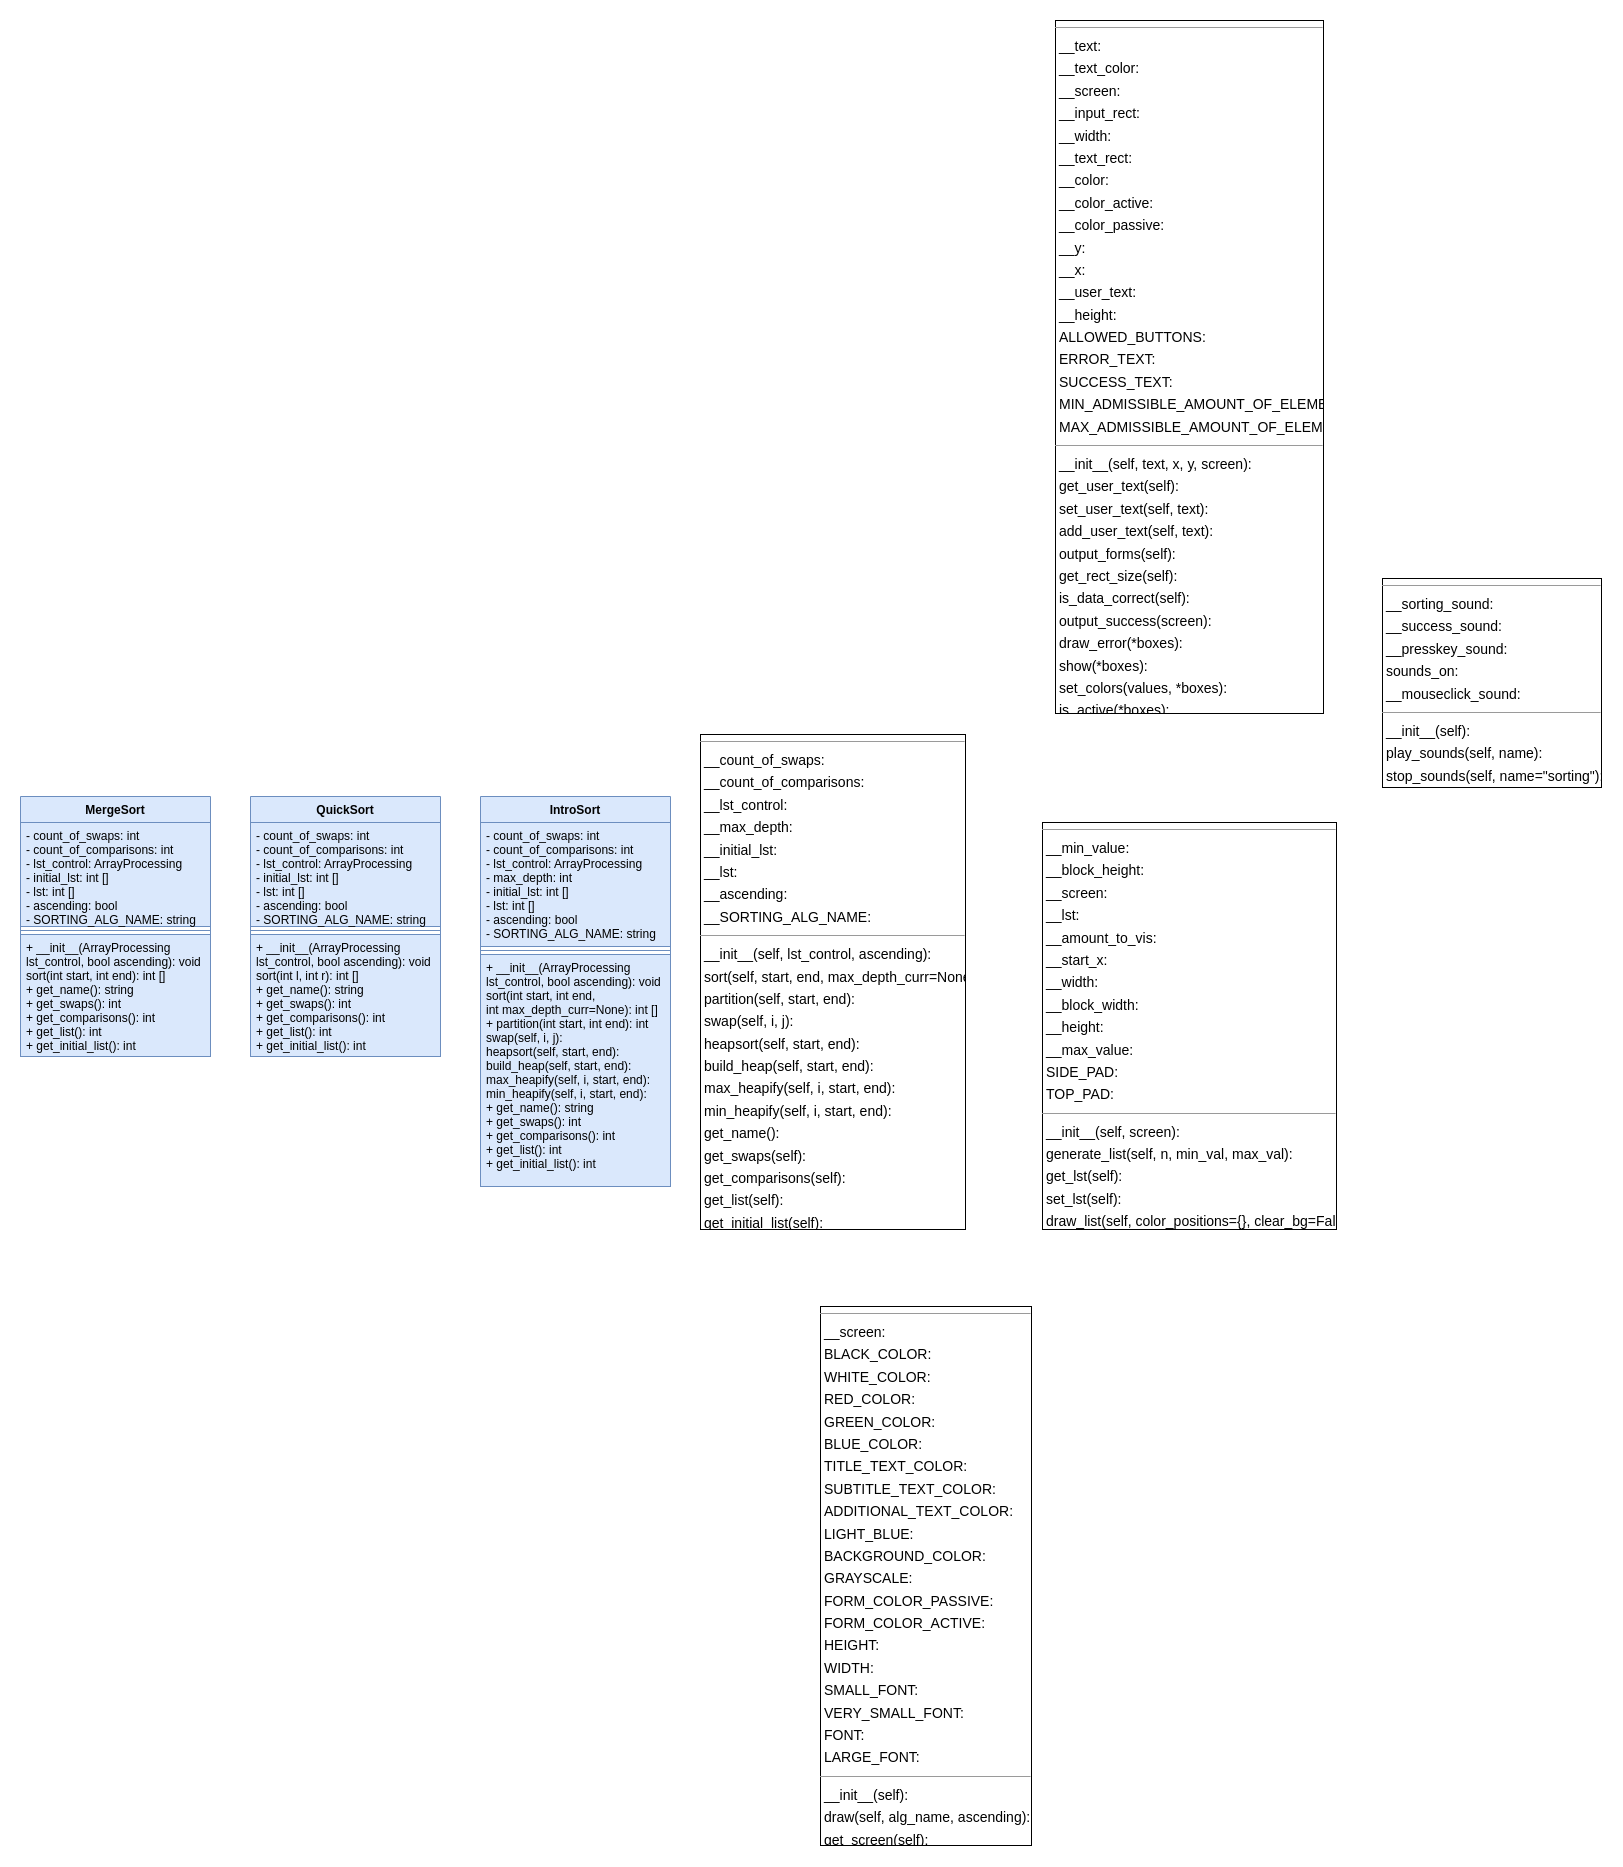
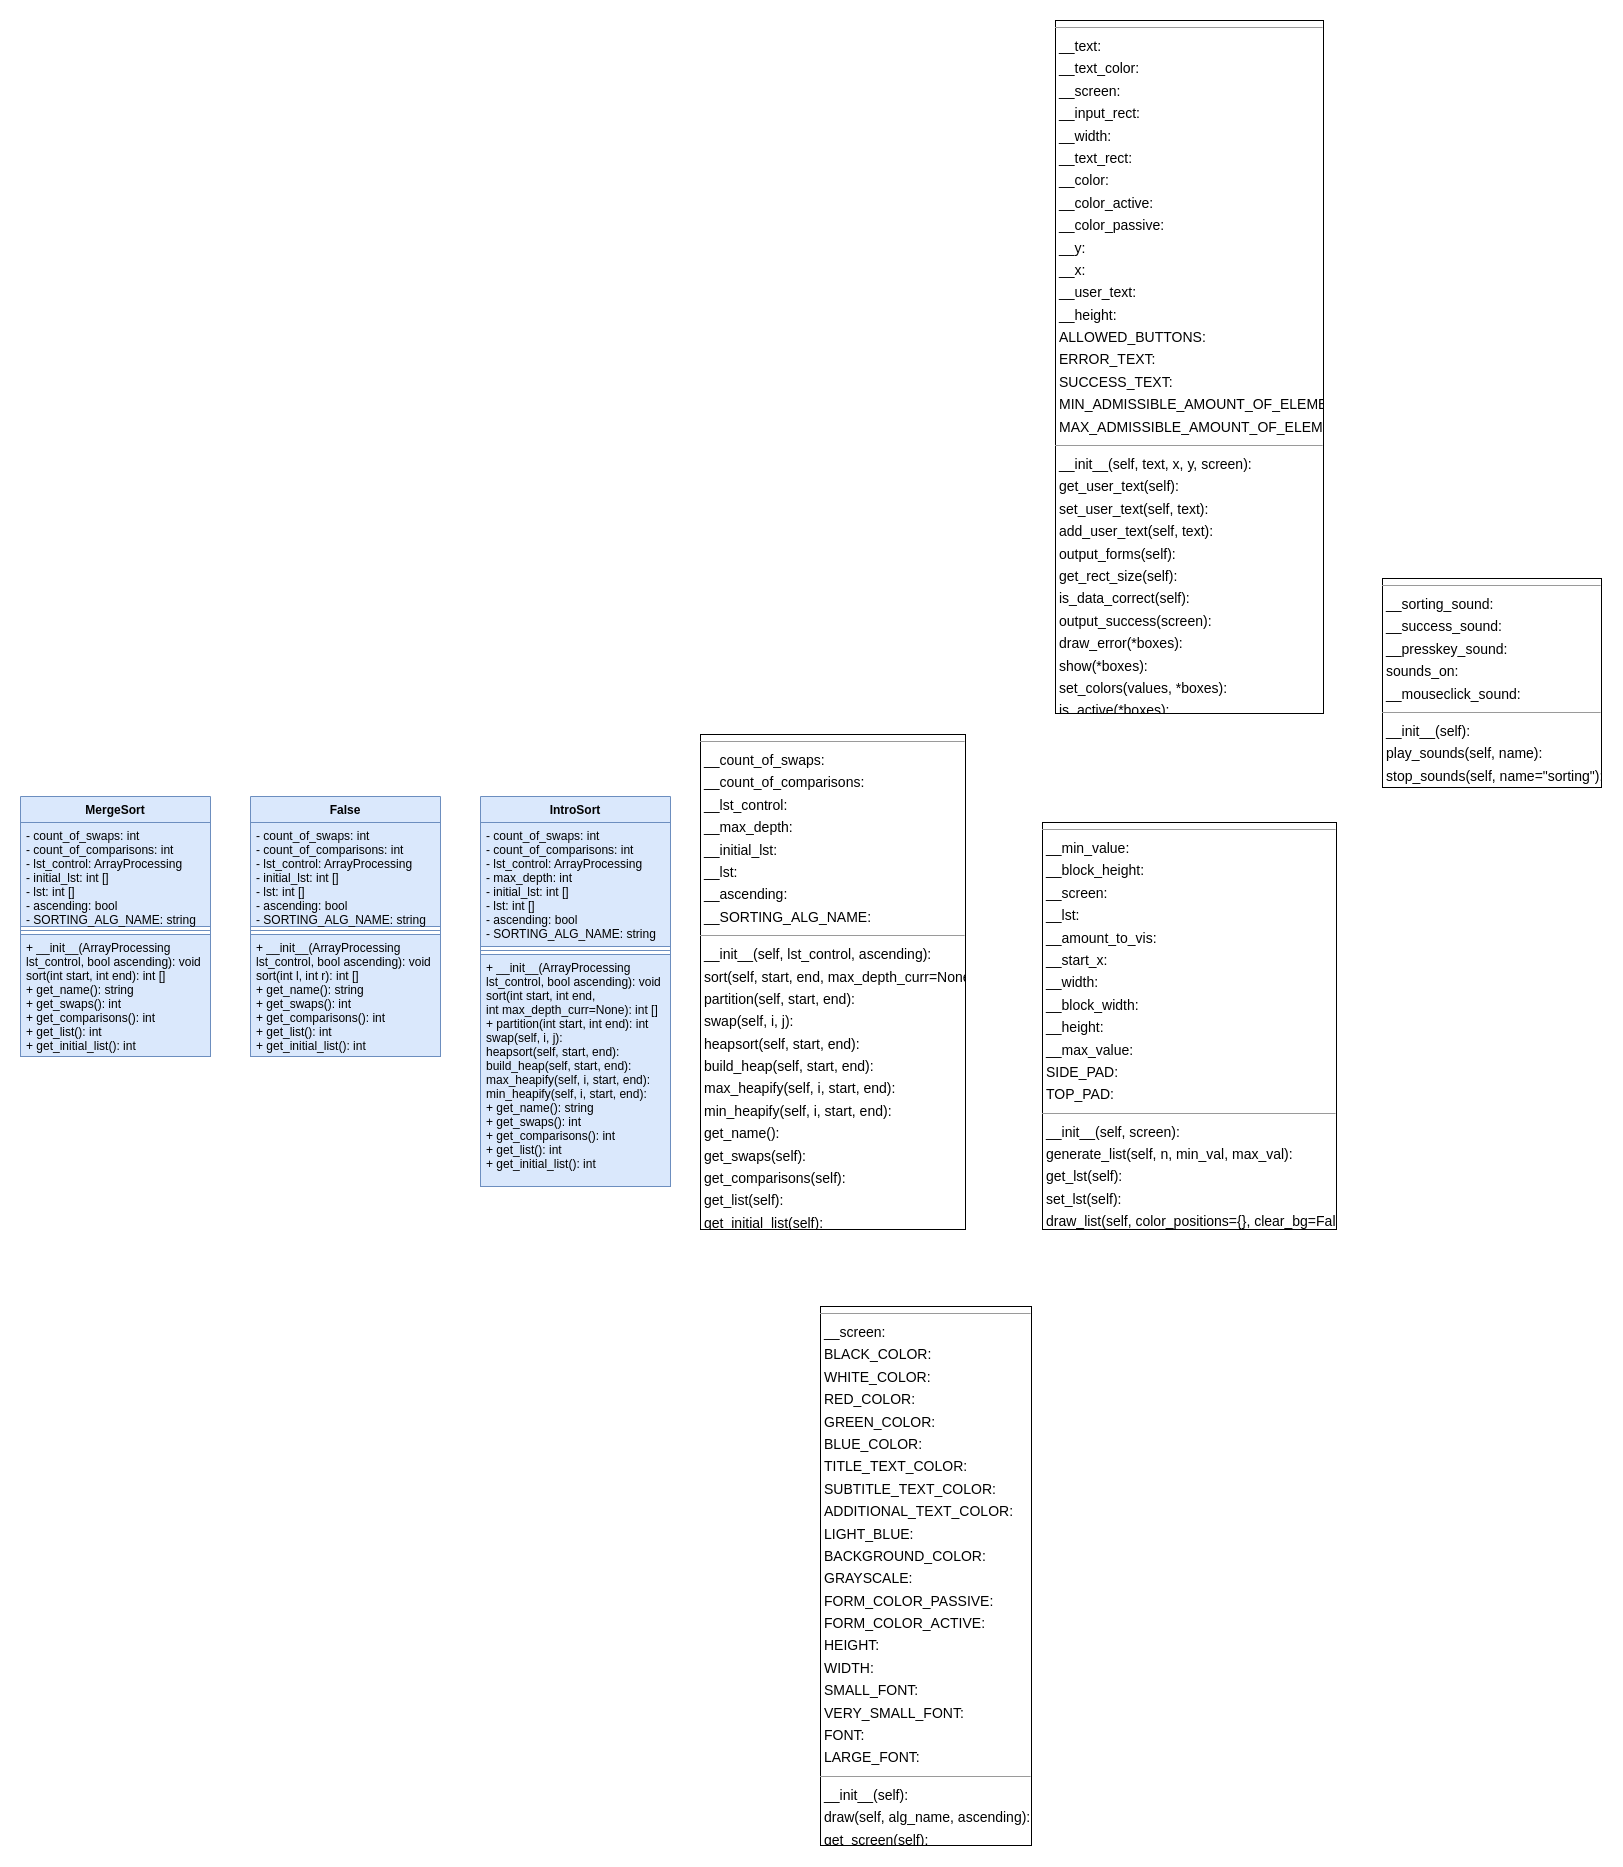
node "QuickSort": label "QuickSort" -> "False"
